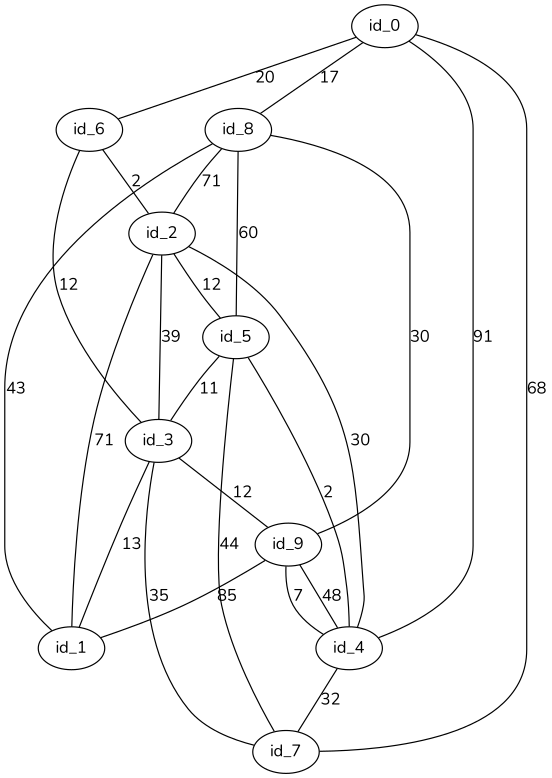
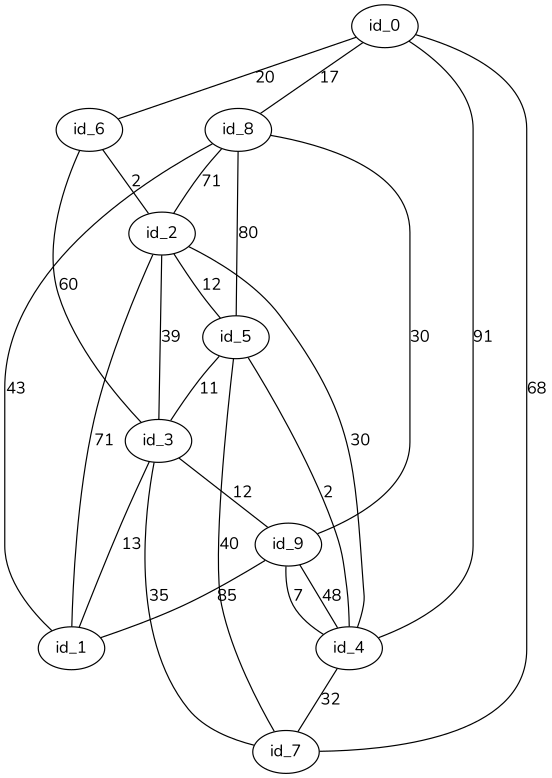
edge "id_8" -- "id_5": label "60" -> "80"
edge "id_6" -- "id_3": label "12" -> "60"
edge "id_5" -- "id_7": label "44" -> "40"
